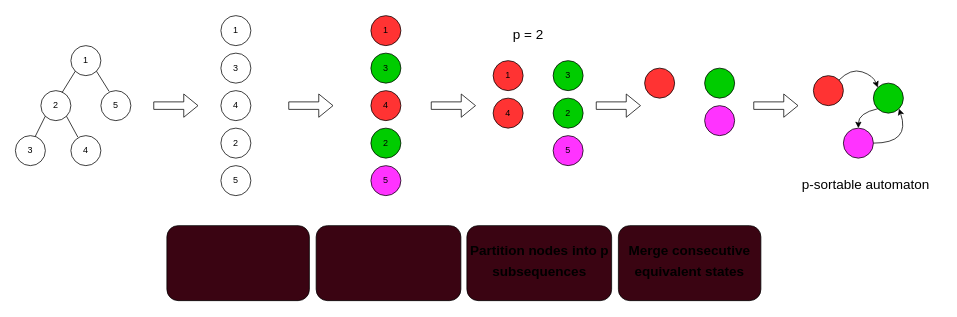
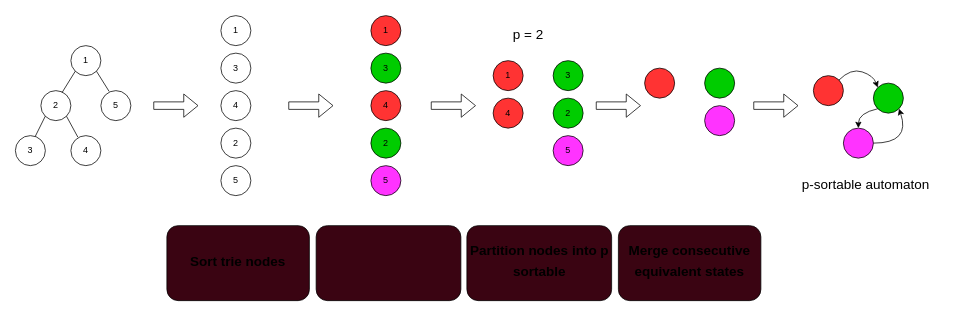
node "Partition nodes into p subsequences": label "Partition nodes into p subsequences" -> "Partition nodes into p sortable"
node "Sort trie nodes": added
